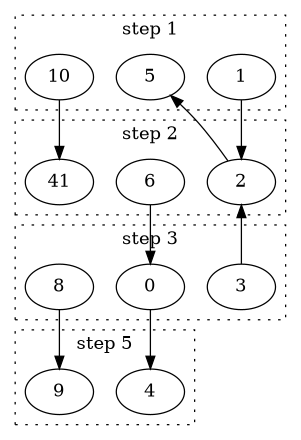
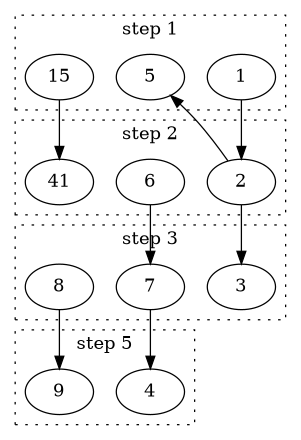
node "10": label "10" -> "15"
edge "3" -> "2": reversed
node "0": label "0" -> "7"
